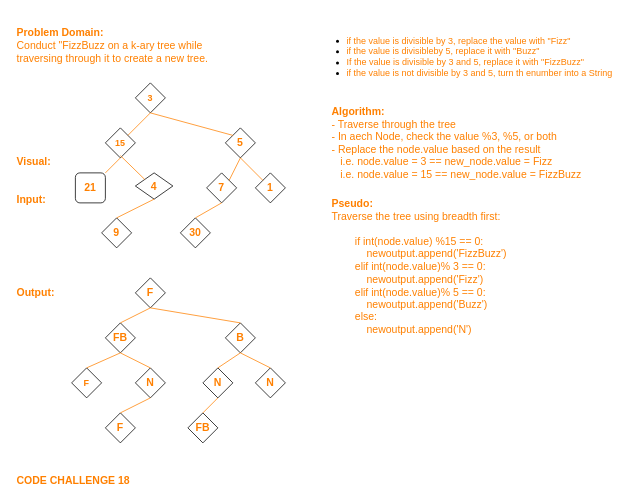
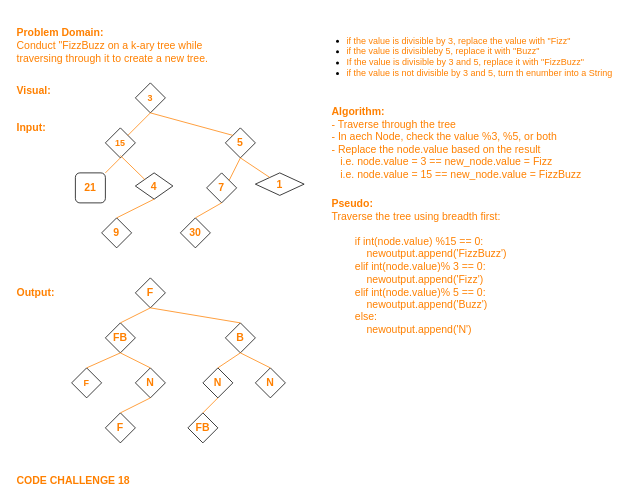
node "Visual: Input:": moved (38, 180) -> (38, 109)
node "1": size 30x30 -> 49x23
